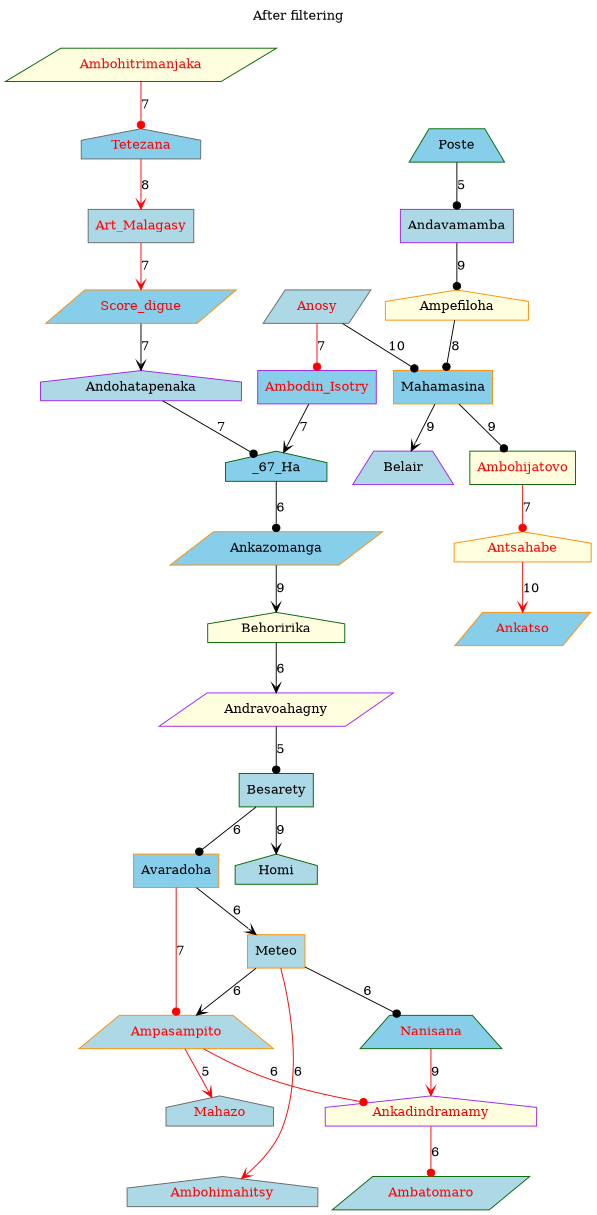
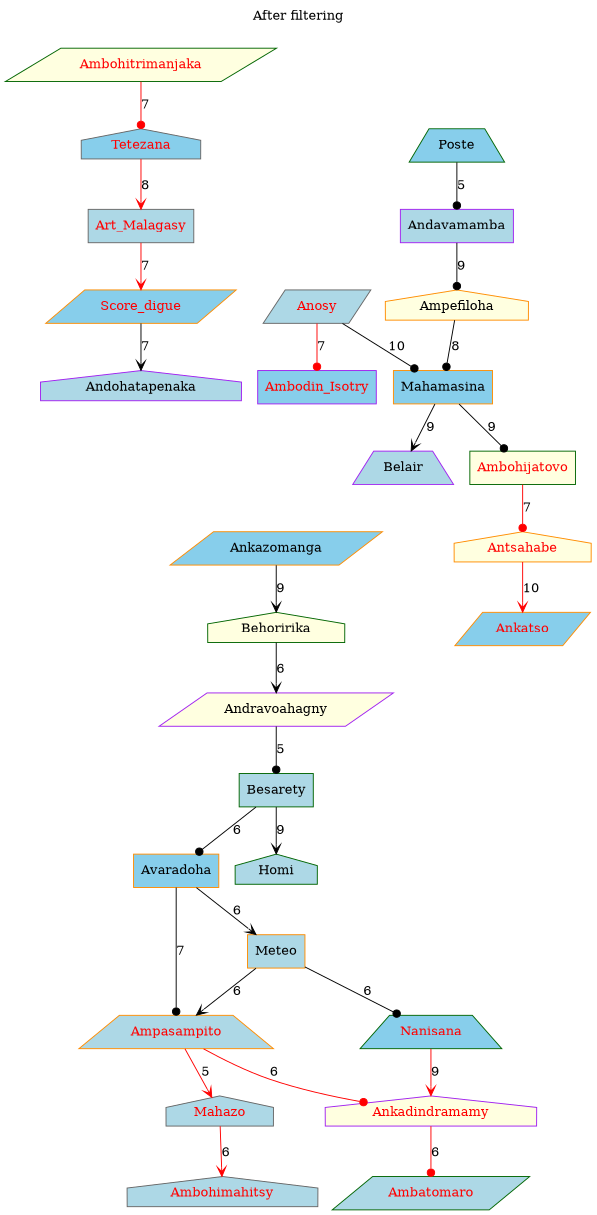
node "_67_Ha": removed
edge "Avaradoha" -> "Ampasampito": color red -> black
edge "Meteo" -> "Ambohimahitsy": now "Mahazo" -> "Ambohimahitsy"
